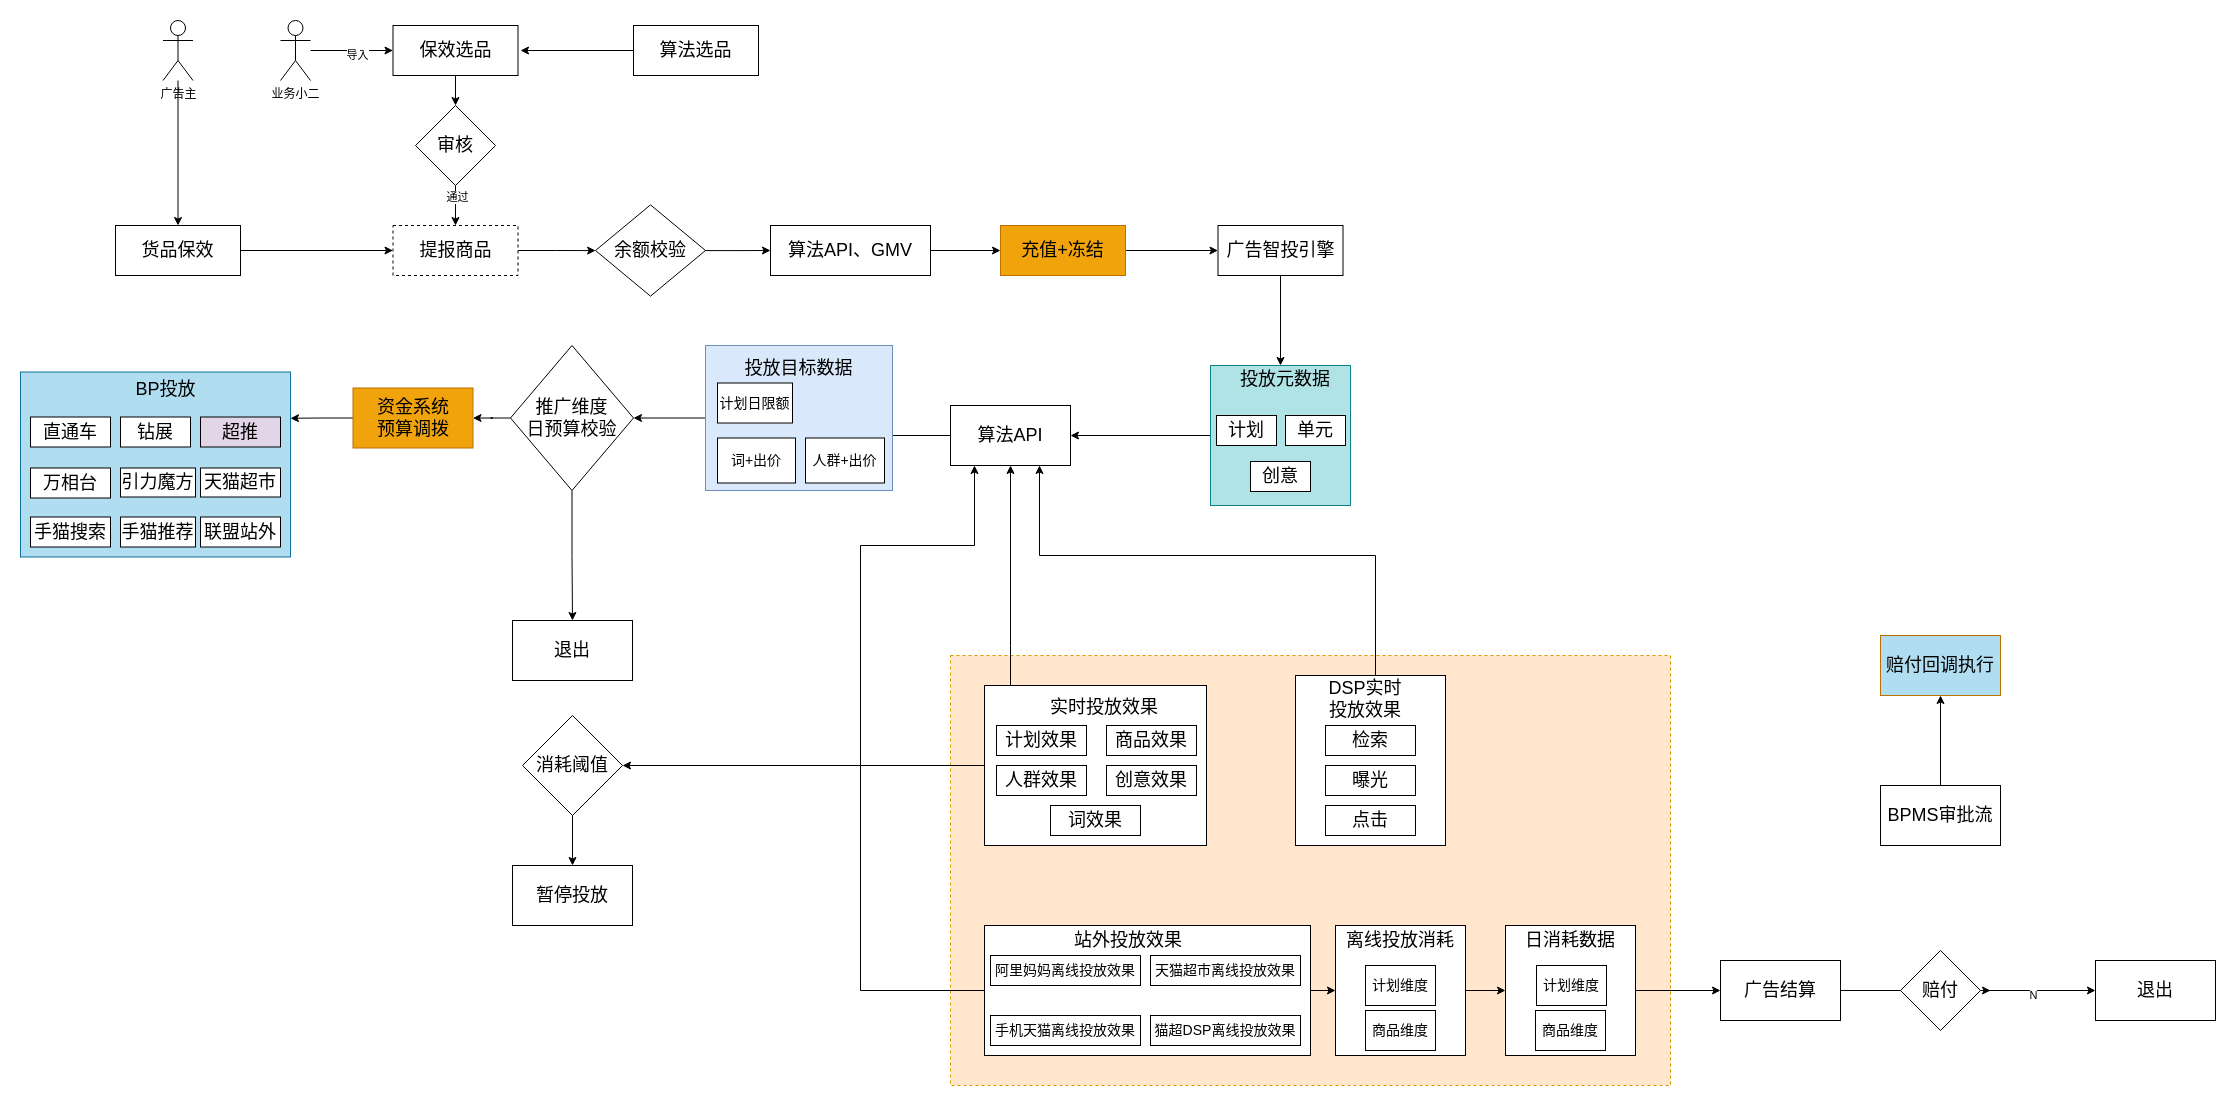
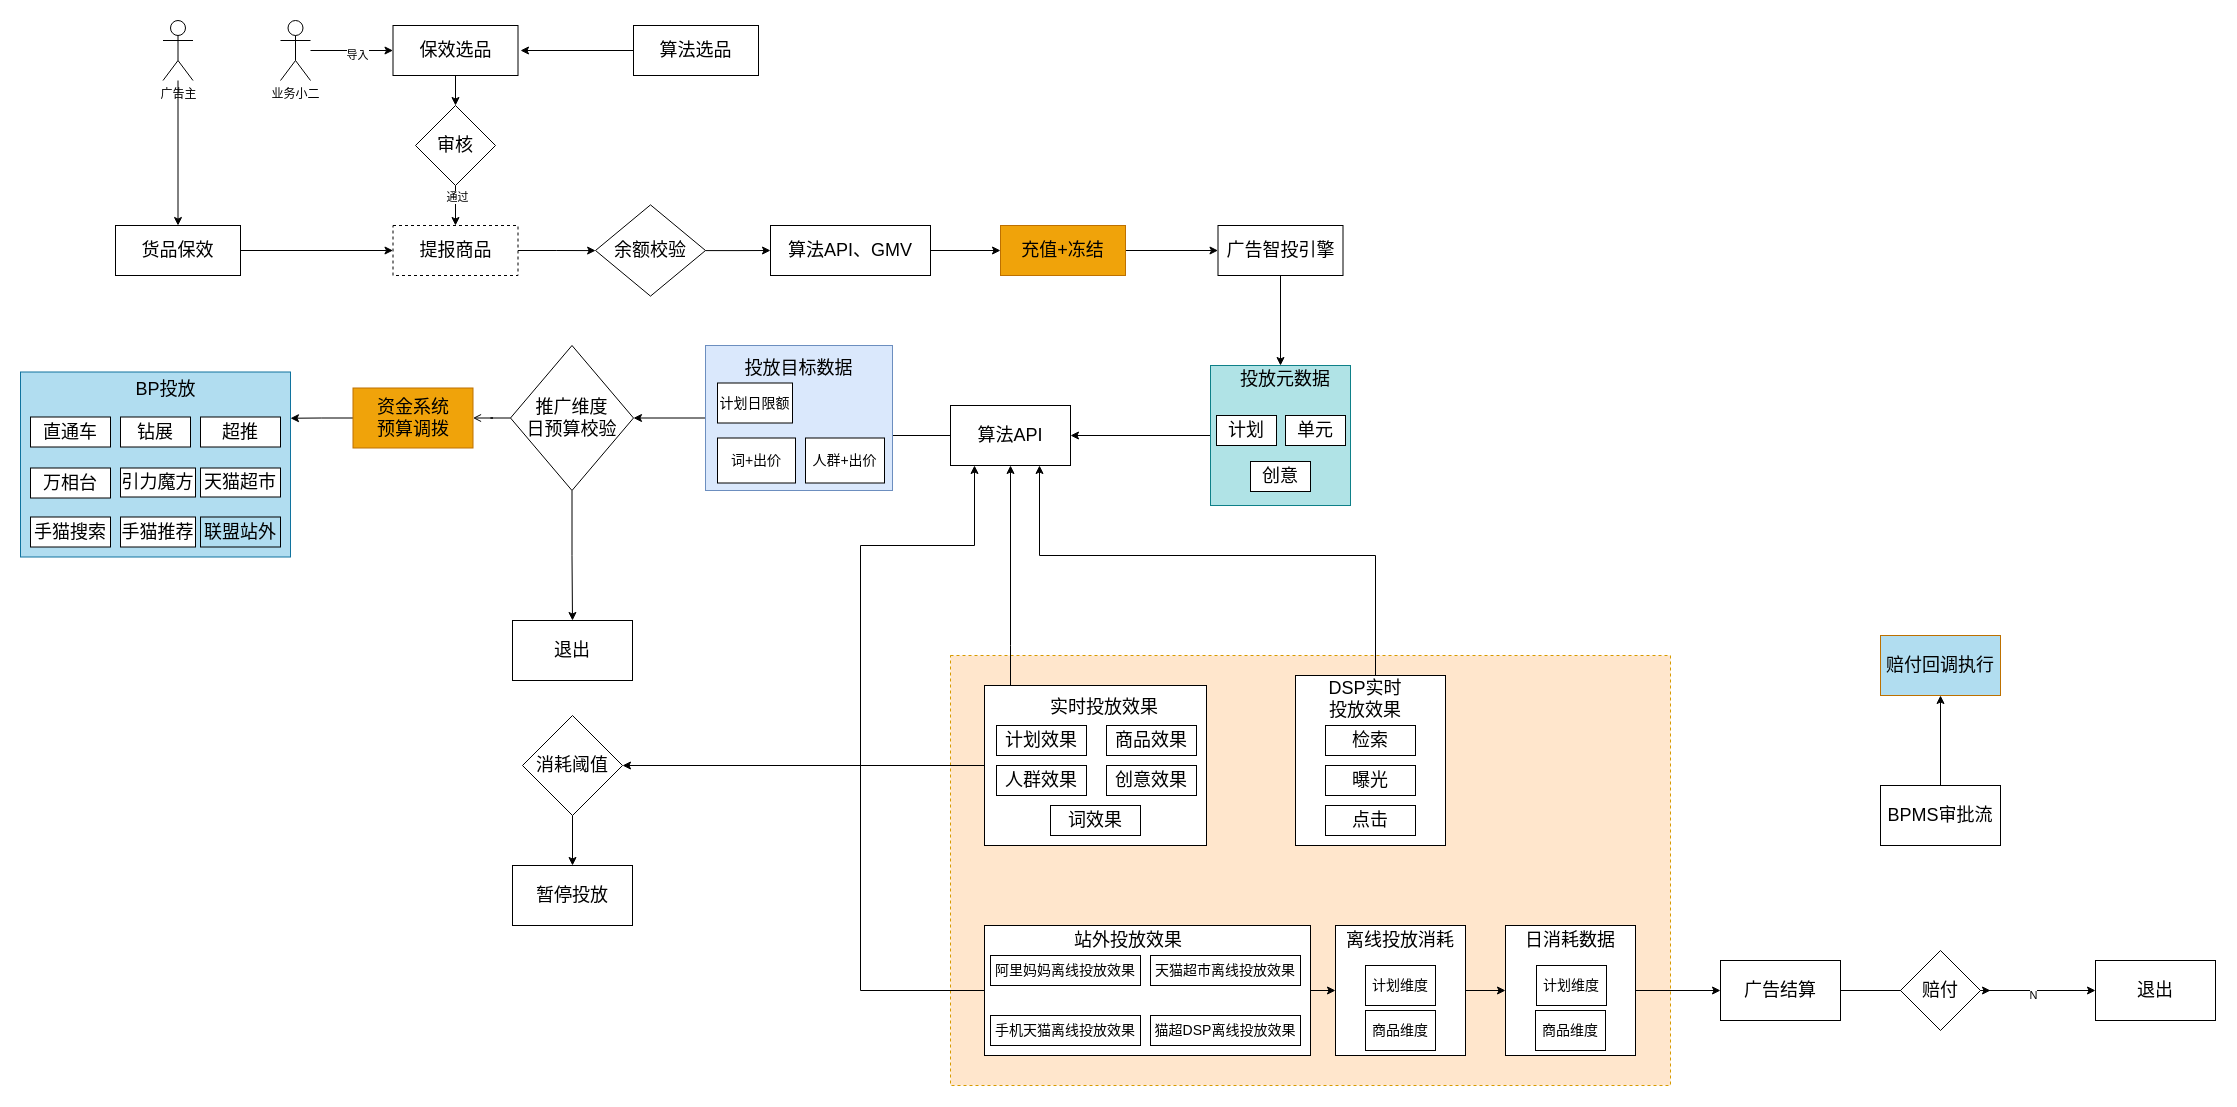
edge "推广维度 日预算校验" -> "资金系统 预算调拨": arrowhead classic -> open
node "超推": fillcolor #e1d5e7 -> #ffffff
node "联盟站外": fillcolor #ffffff -> #b1ddf0
